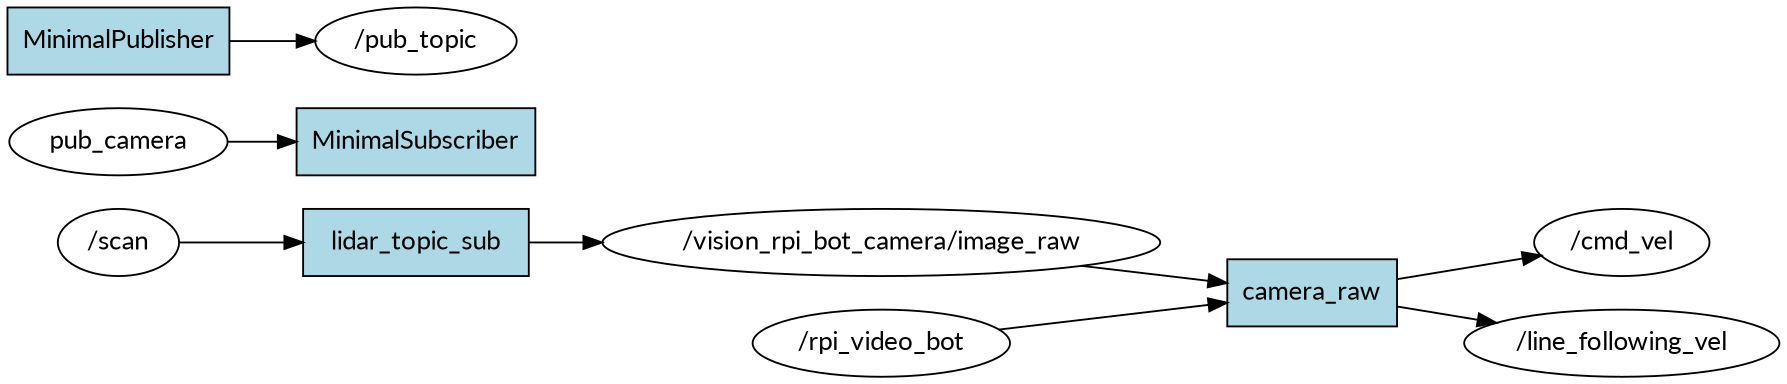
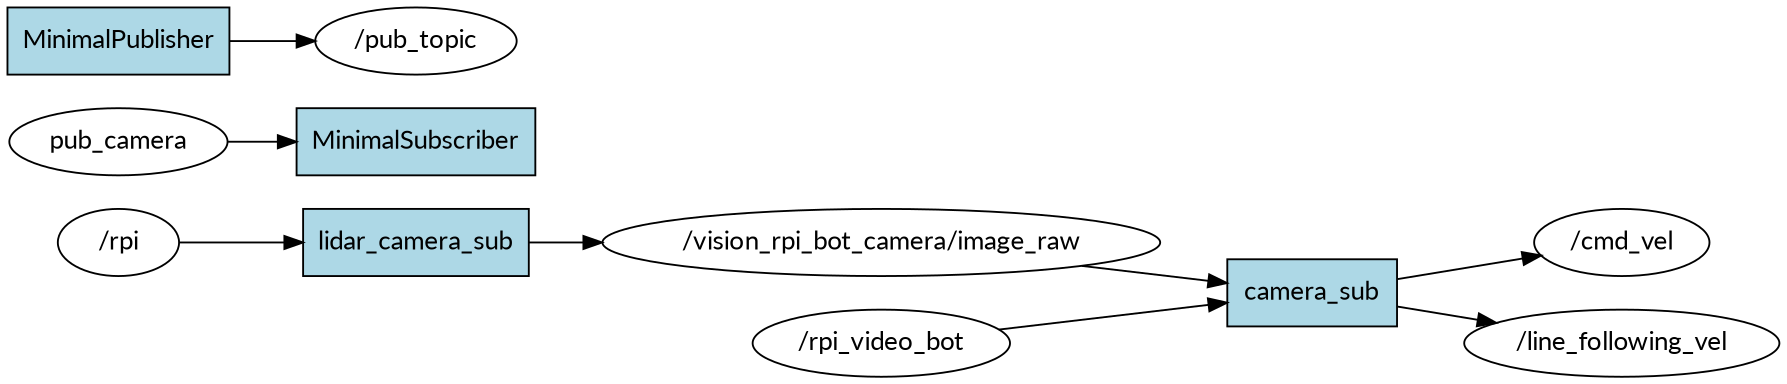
node "/scan": label "/scan" -> "/rpi"
node "lidar_topic_sub": label "lidar_topic_sub" -> "lidar_camera_sub"
node "camera_raw": label "camera_raw" -> "camera_sub"
